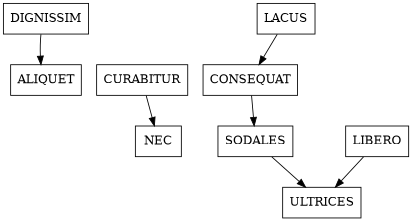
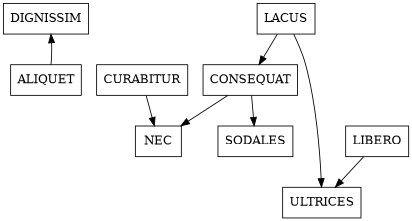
edge "DIGNISSIM" -> "ALIQUET": reversed
edge "CONSEQUAT" -> "NEC": added
edge "SODALES" -> "ULTRICES": now "LACUS" -> "ULTRICES"
